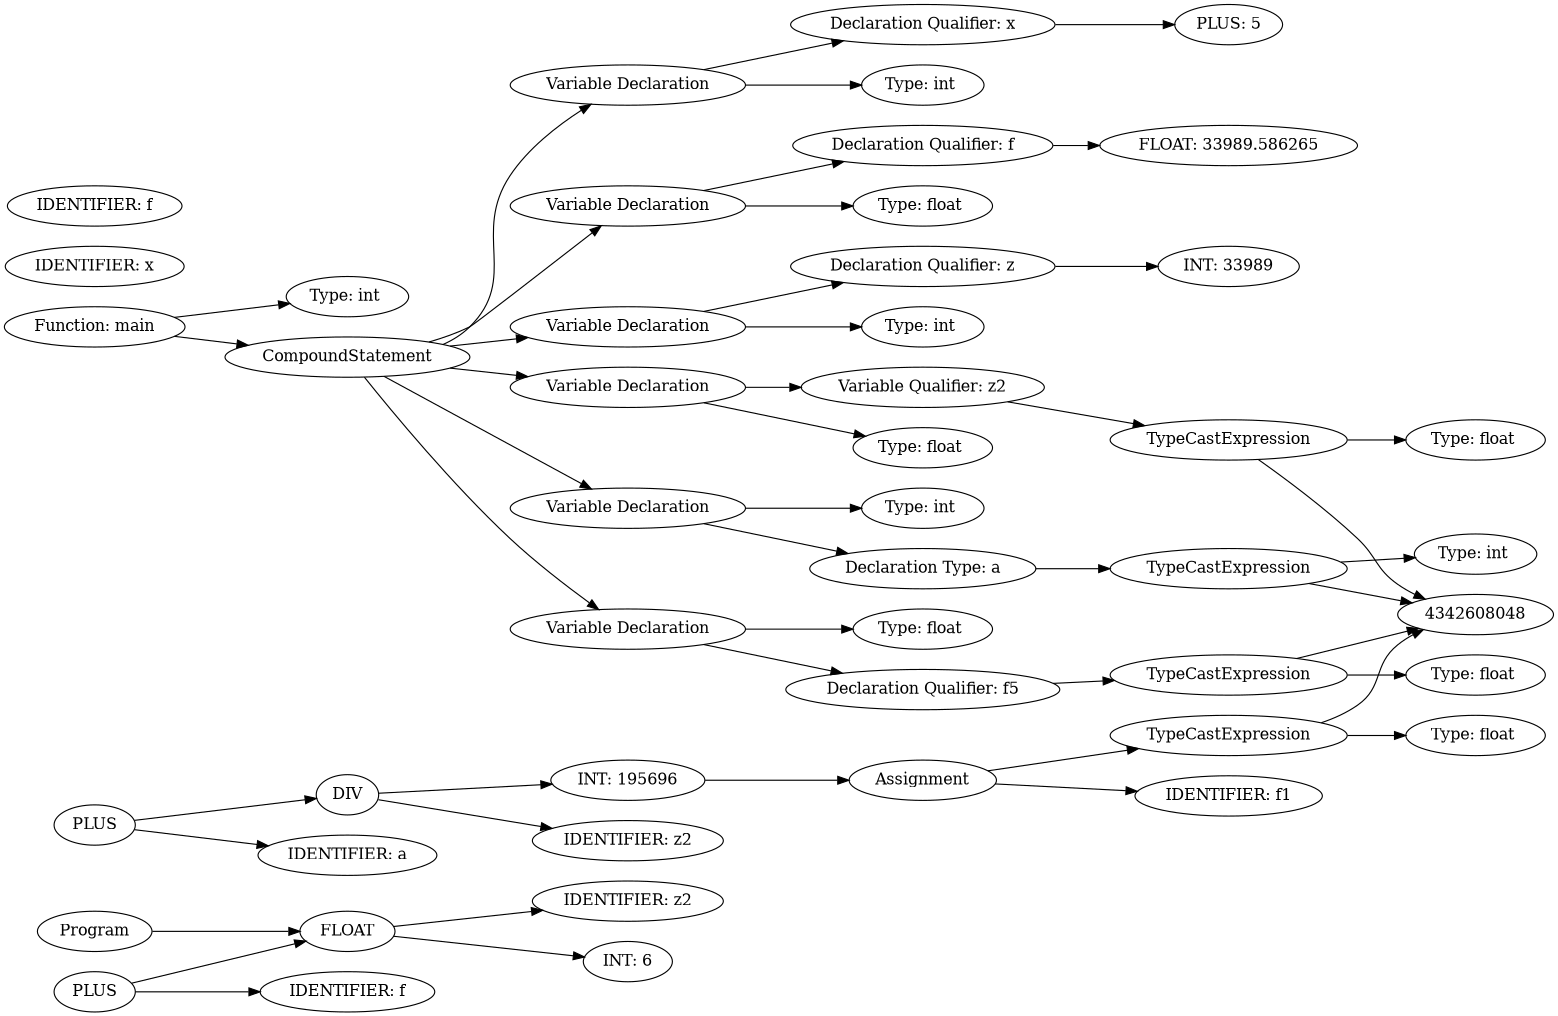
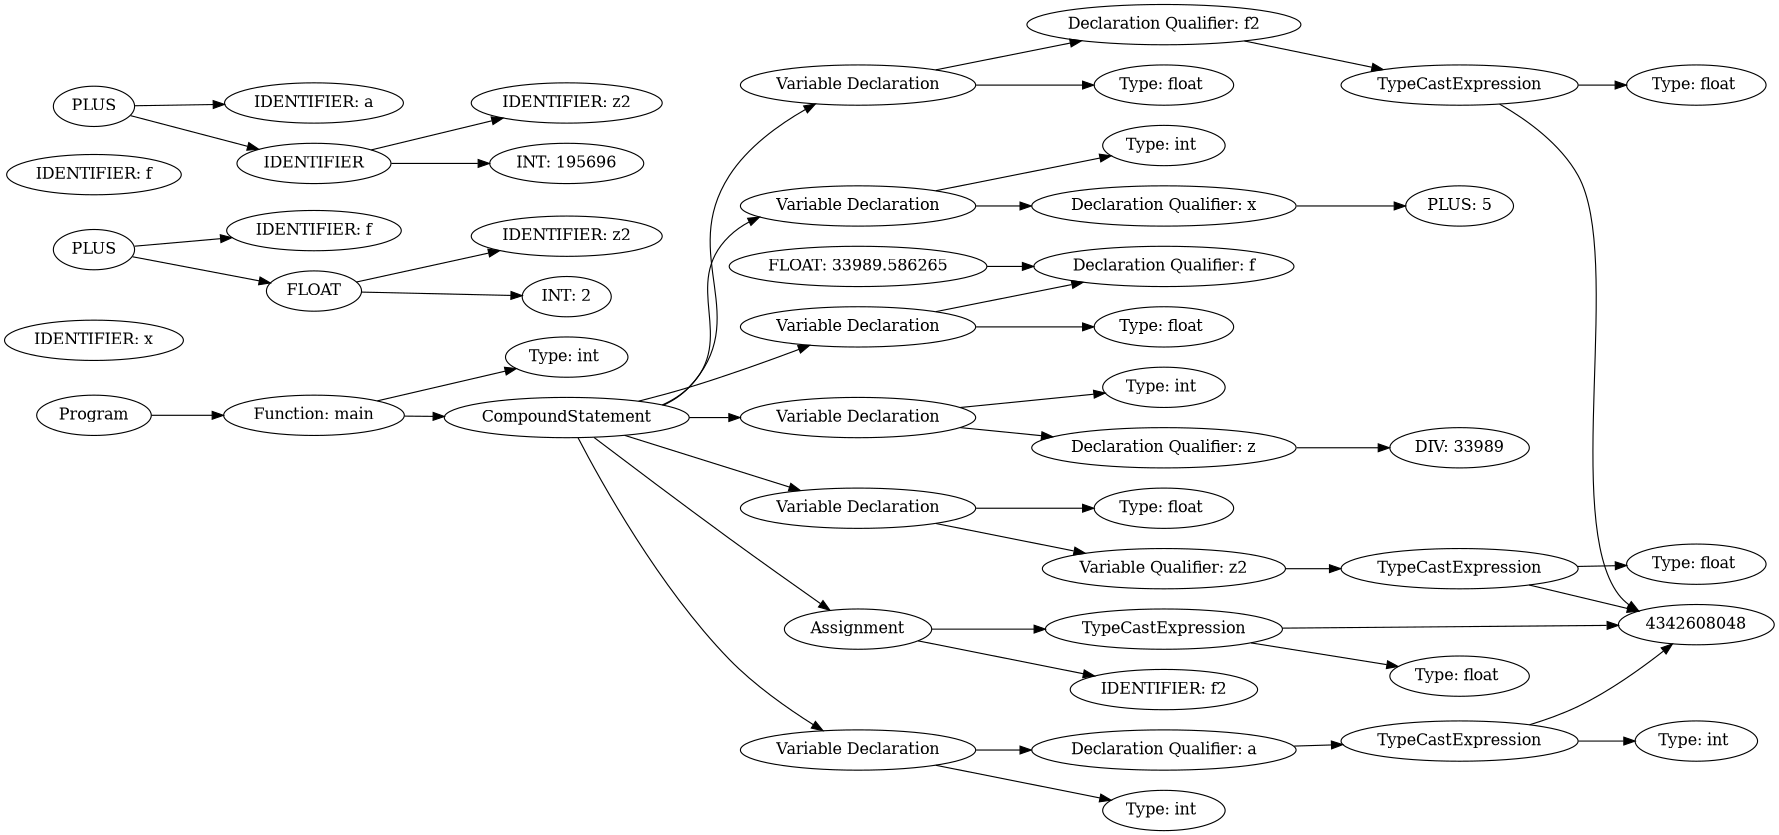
edge "Declaration Qualifier: f" -> "FLOAT: 33989.586265": reversed
node "INT: 33989": label "INT: 33989" -> "DIV: 33989"
node "Declaration Type: a": label "Declaration Type: a" -> "Declaration Qualifier: a"
node "Declaration Qualifier: f5": label "Declaration Qualifier: f5" -> "Declaration Qualifier: f2"
edge "INT: 195696" -> "Assignment": now "CompoundStatement" -> "Assignment"
node "DIV": label "DIV" -> "IDENTIFIER"
node "IDENTIFIER: f1": label "IDENTIFIER: f1" -> "IDENTIFIER: f2"
edge "Program" -> "FLOAT": now "Program" -> "Function: main"
node "INT: 6": label "INT: 6" -> "INT: 2"
